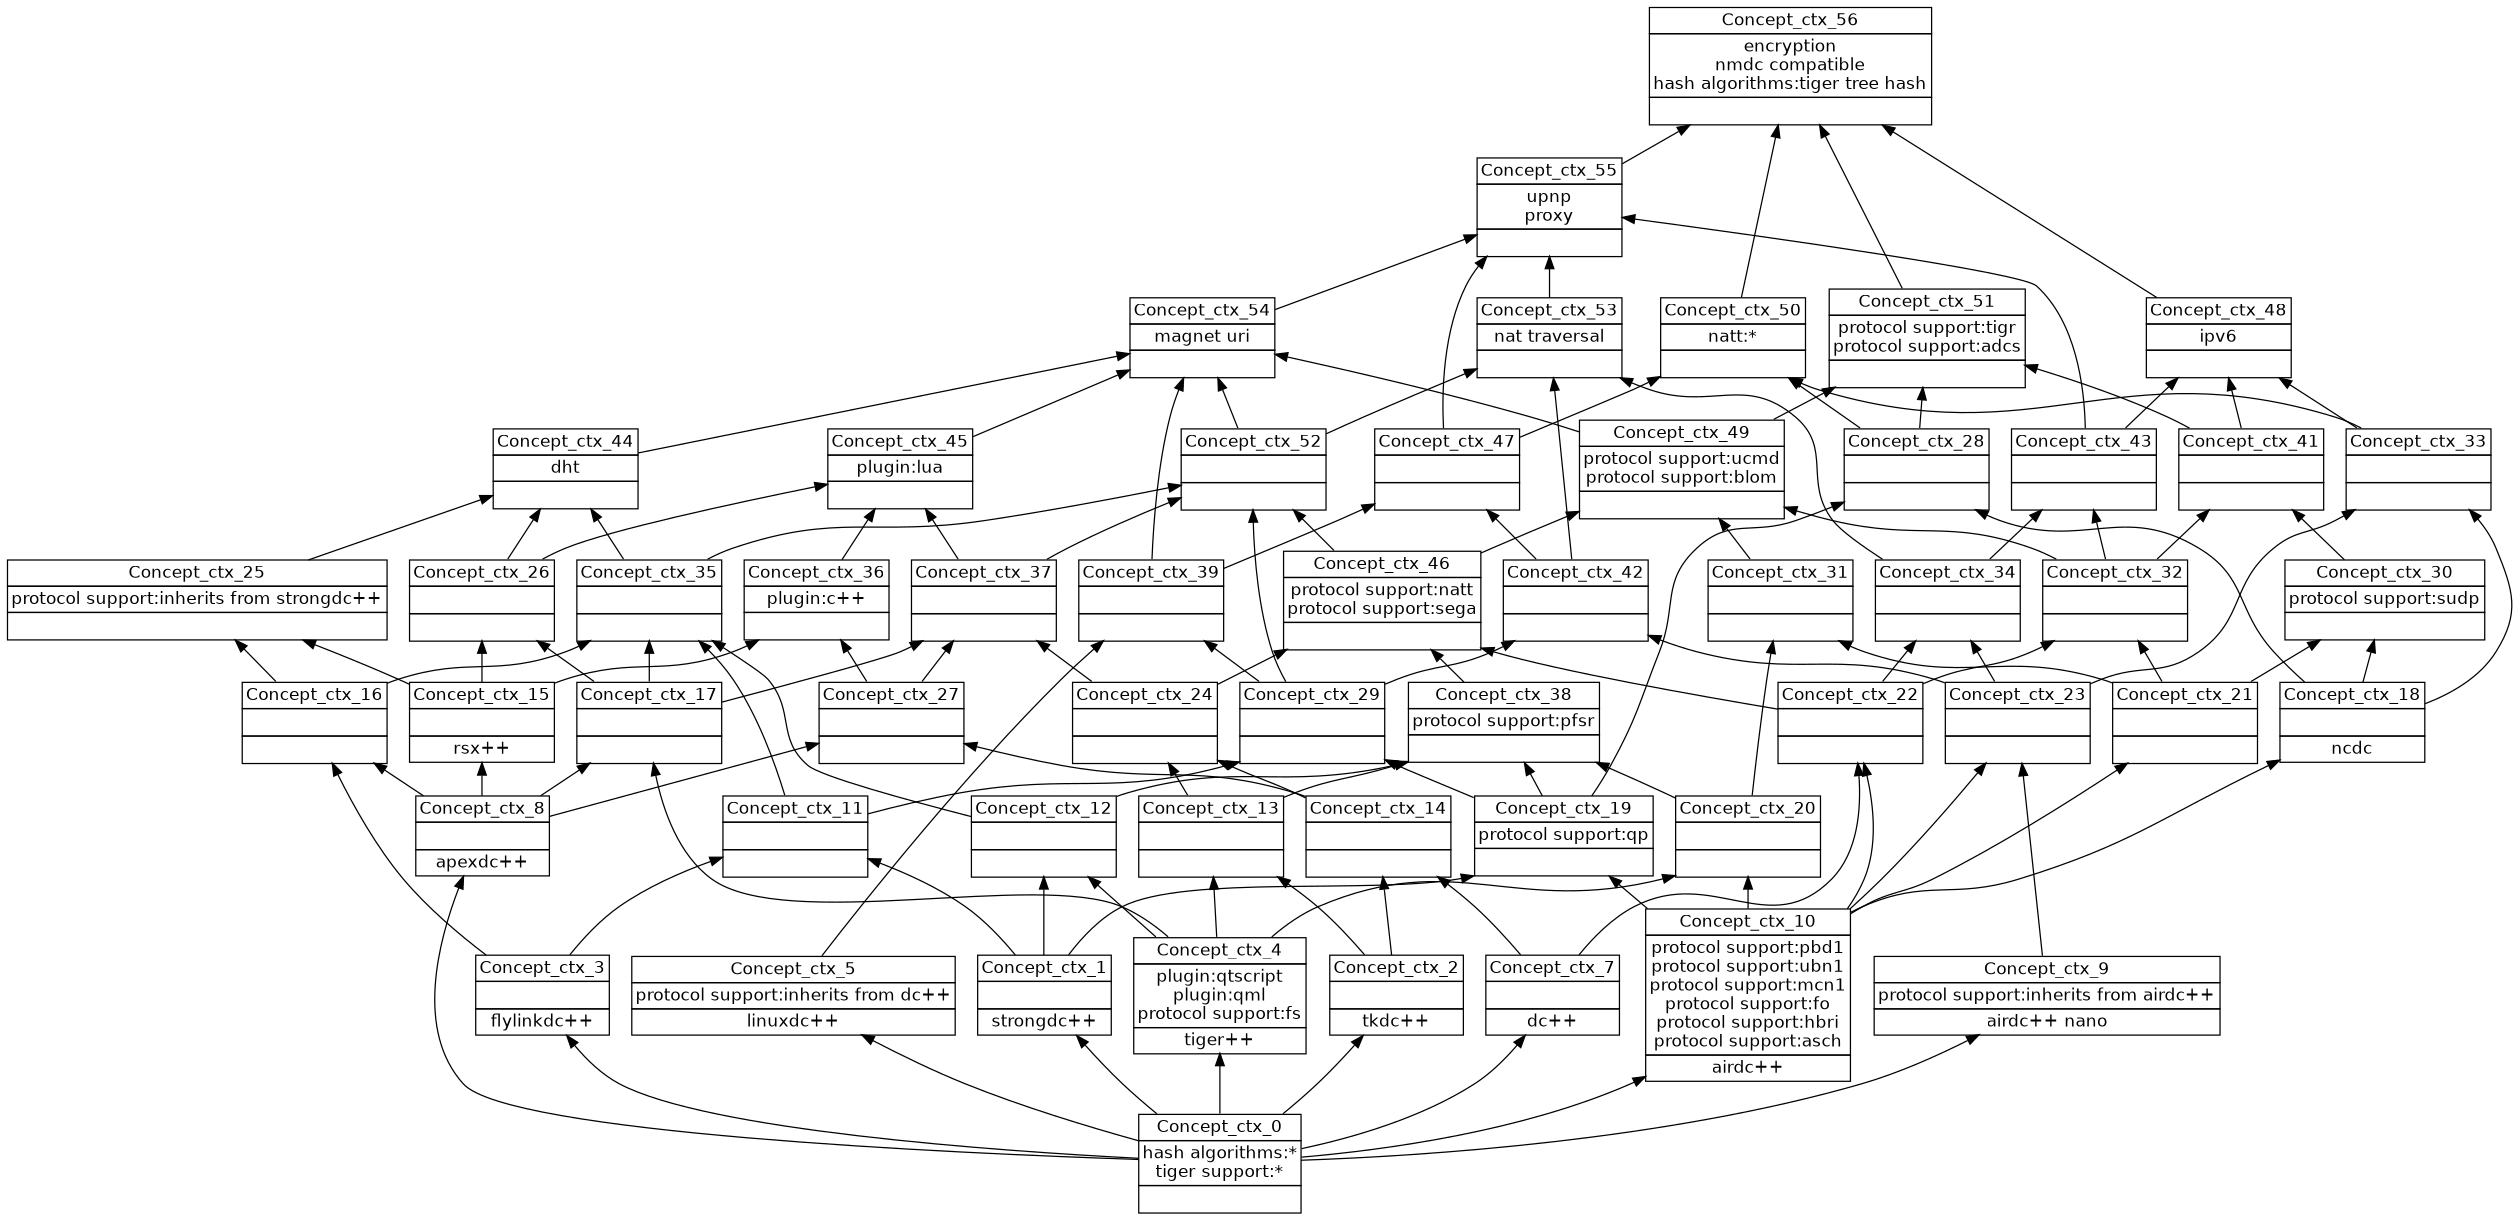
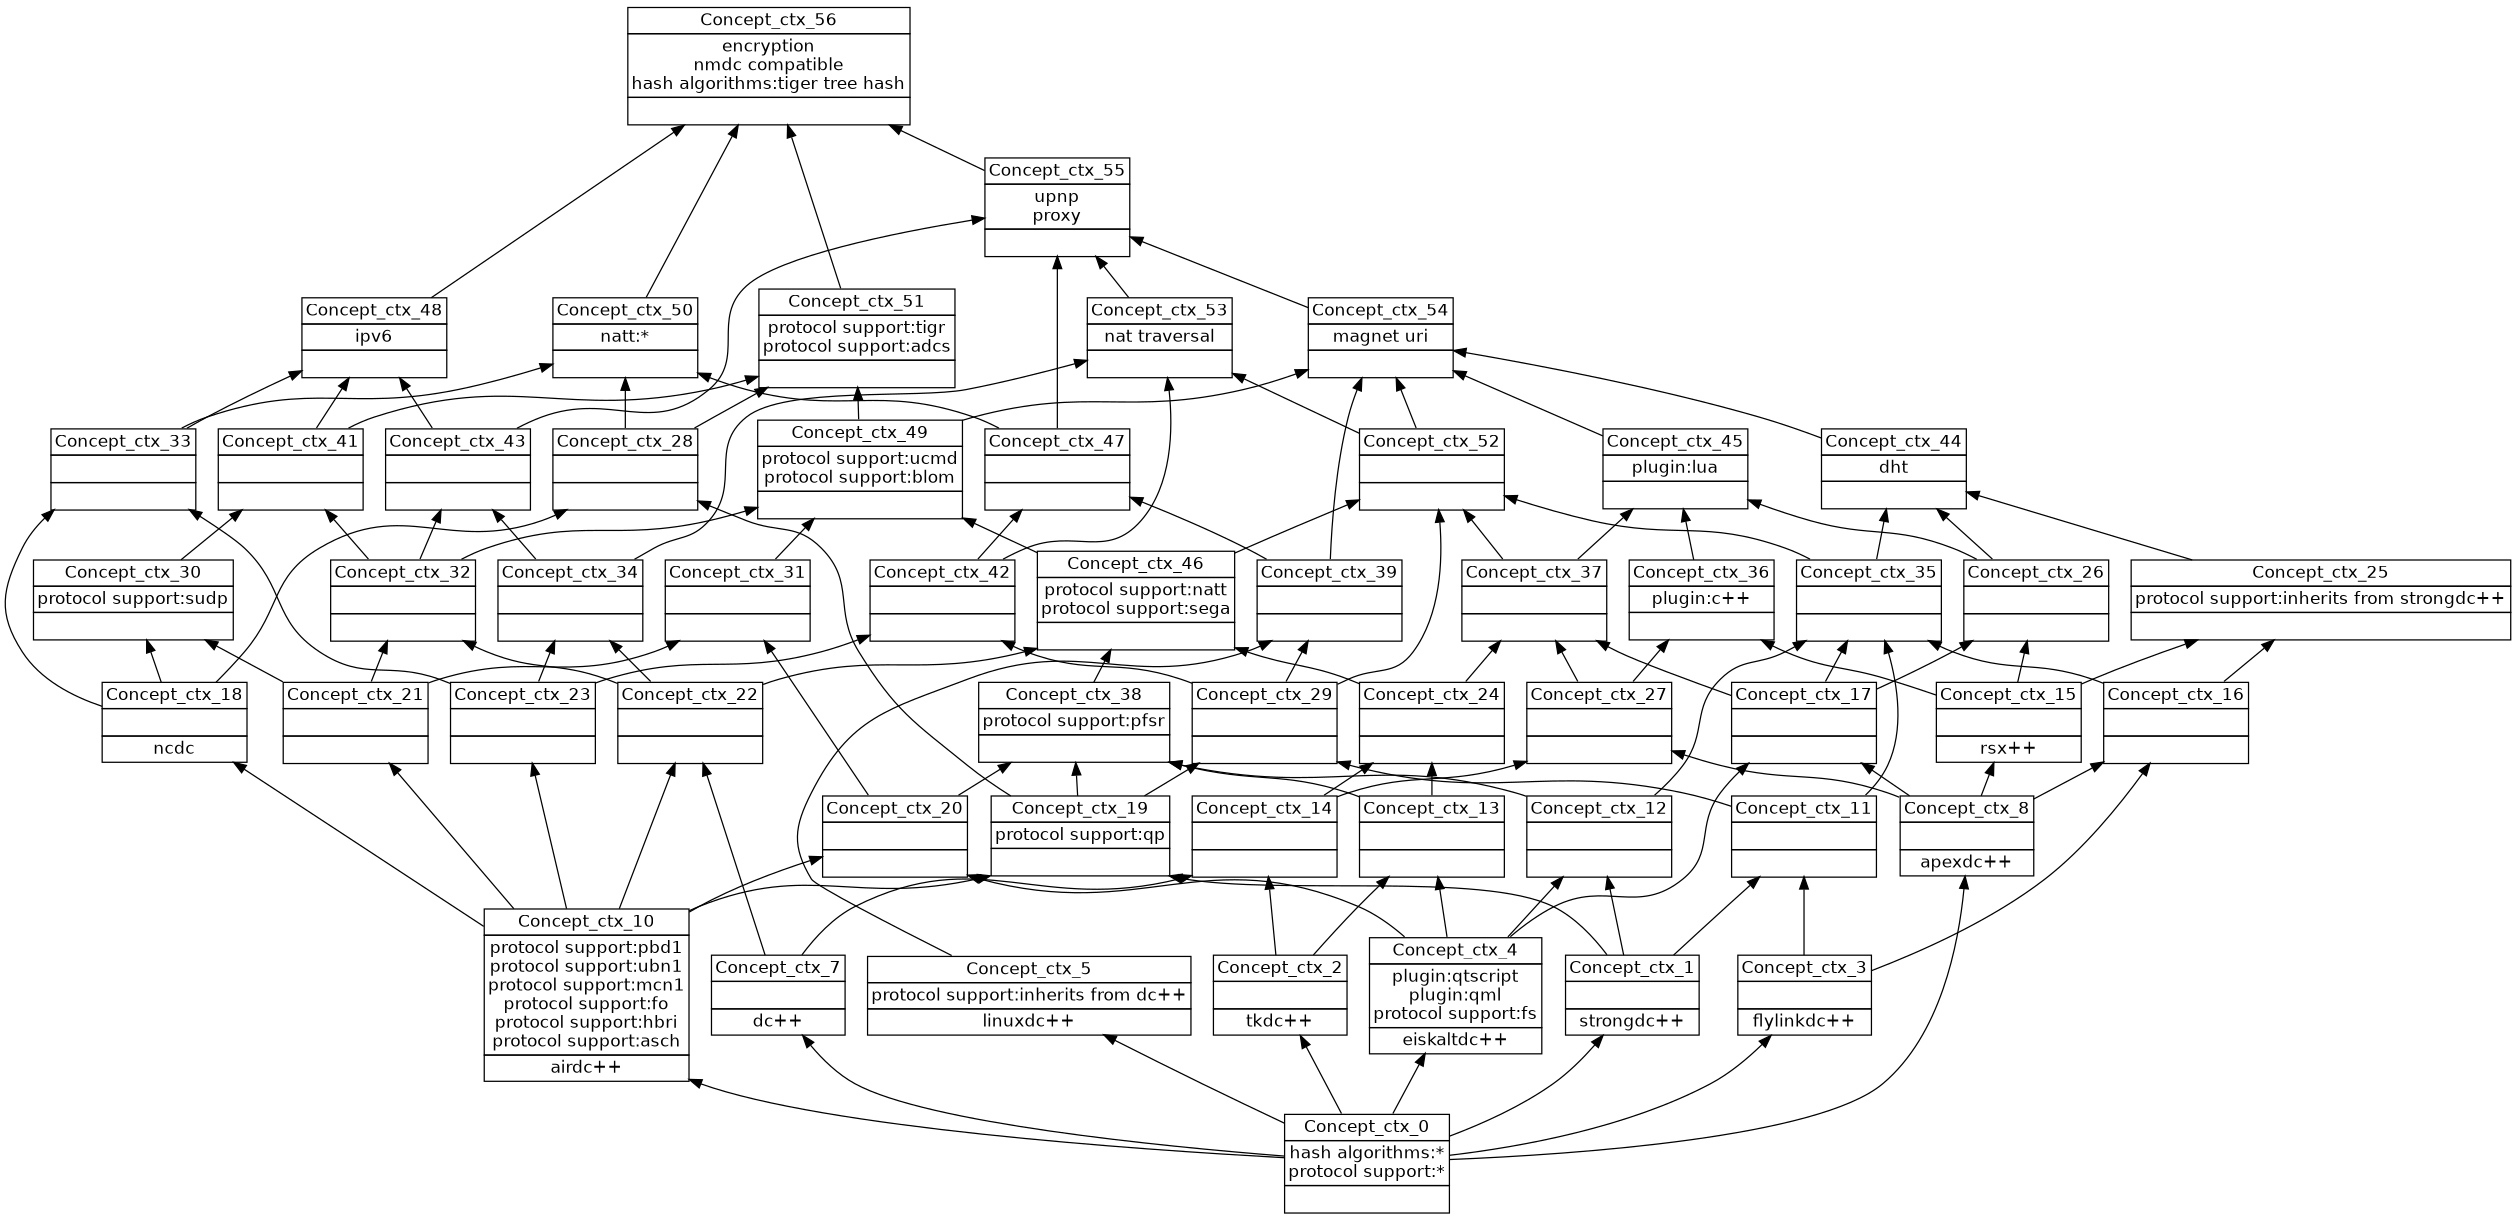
node "Concept_ctx_9": removed
node "Concept_ctx_4": text "tiger++" -> "eiskaltdc++"
node "Concept_ctx_0": text "tiger support:*" -> "protocol support:*"
